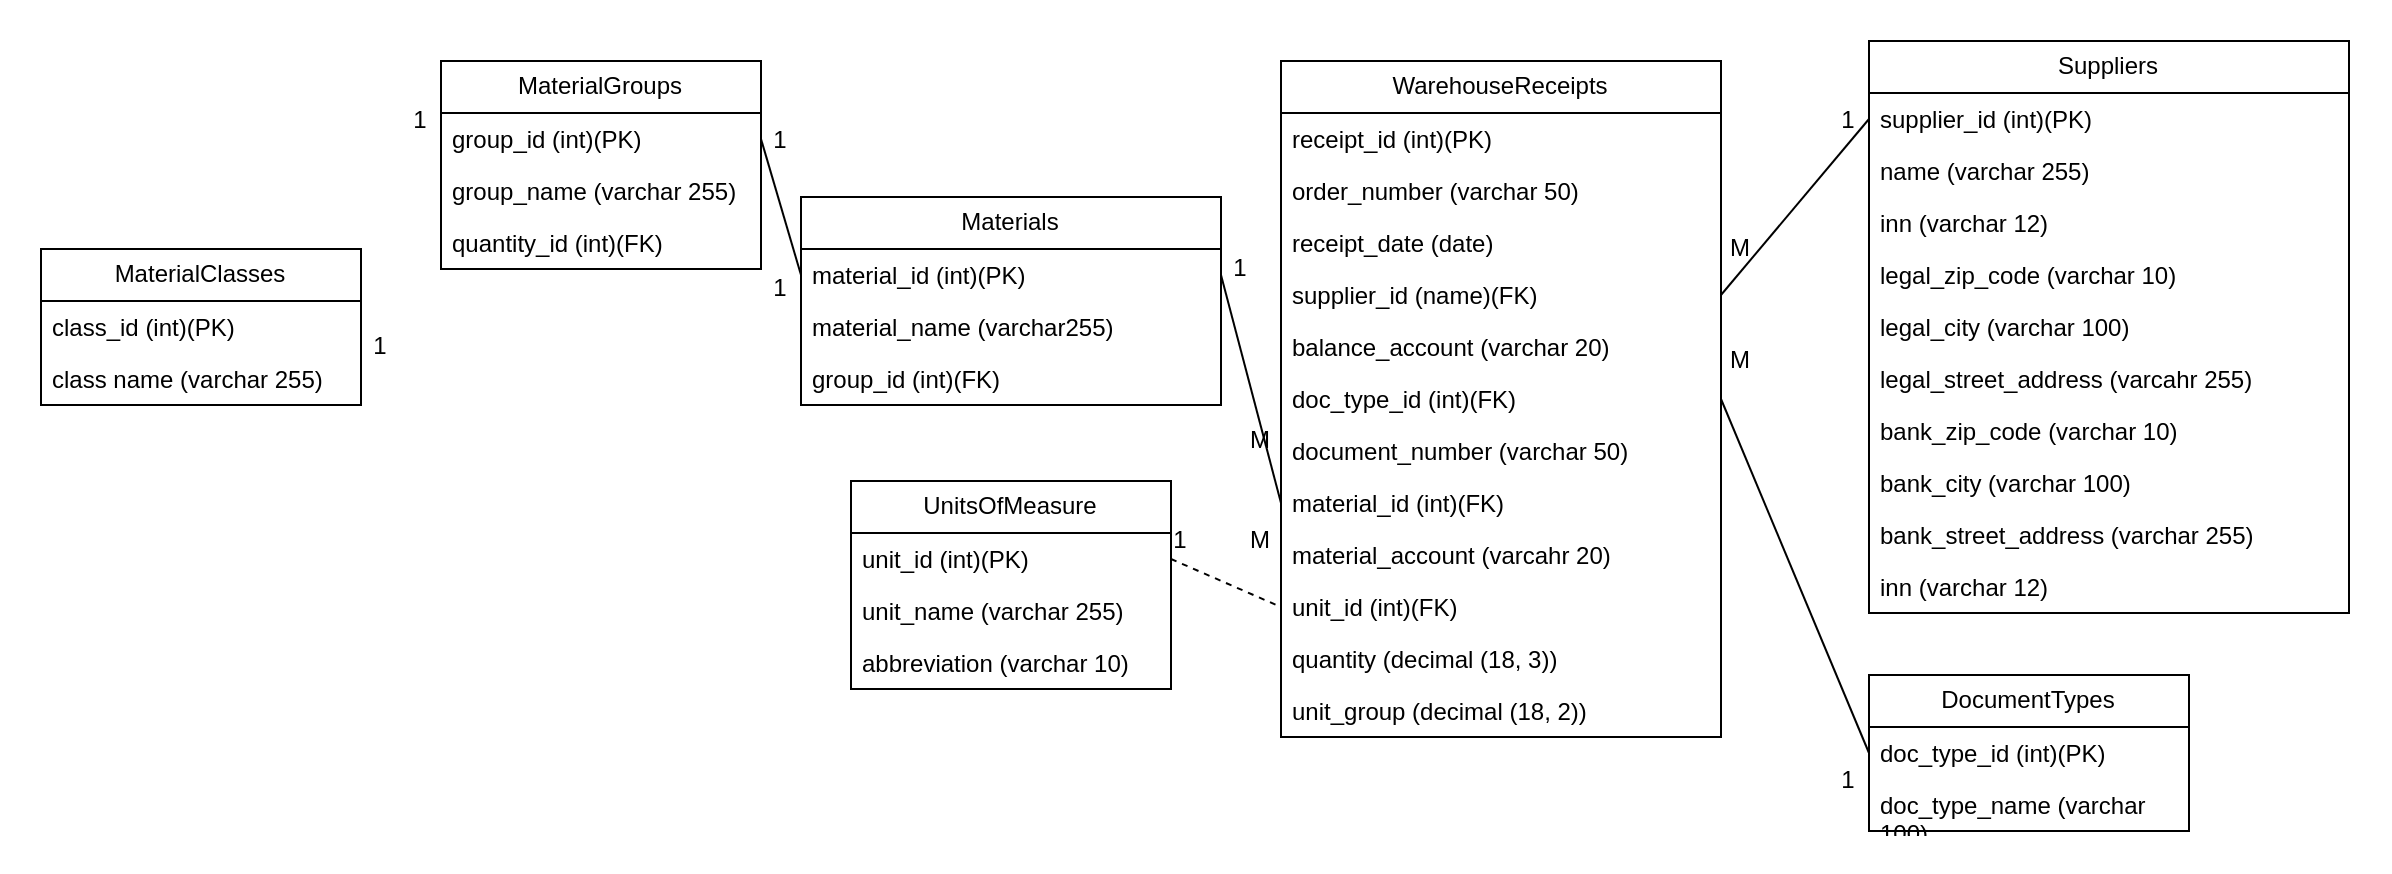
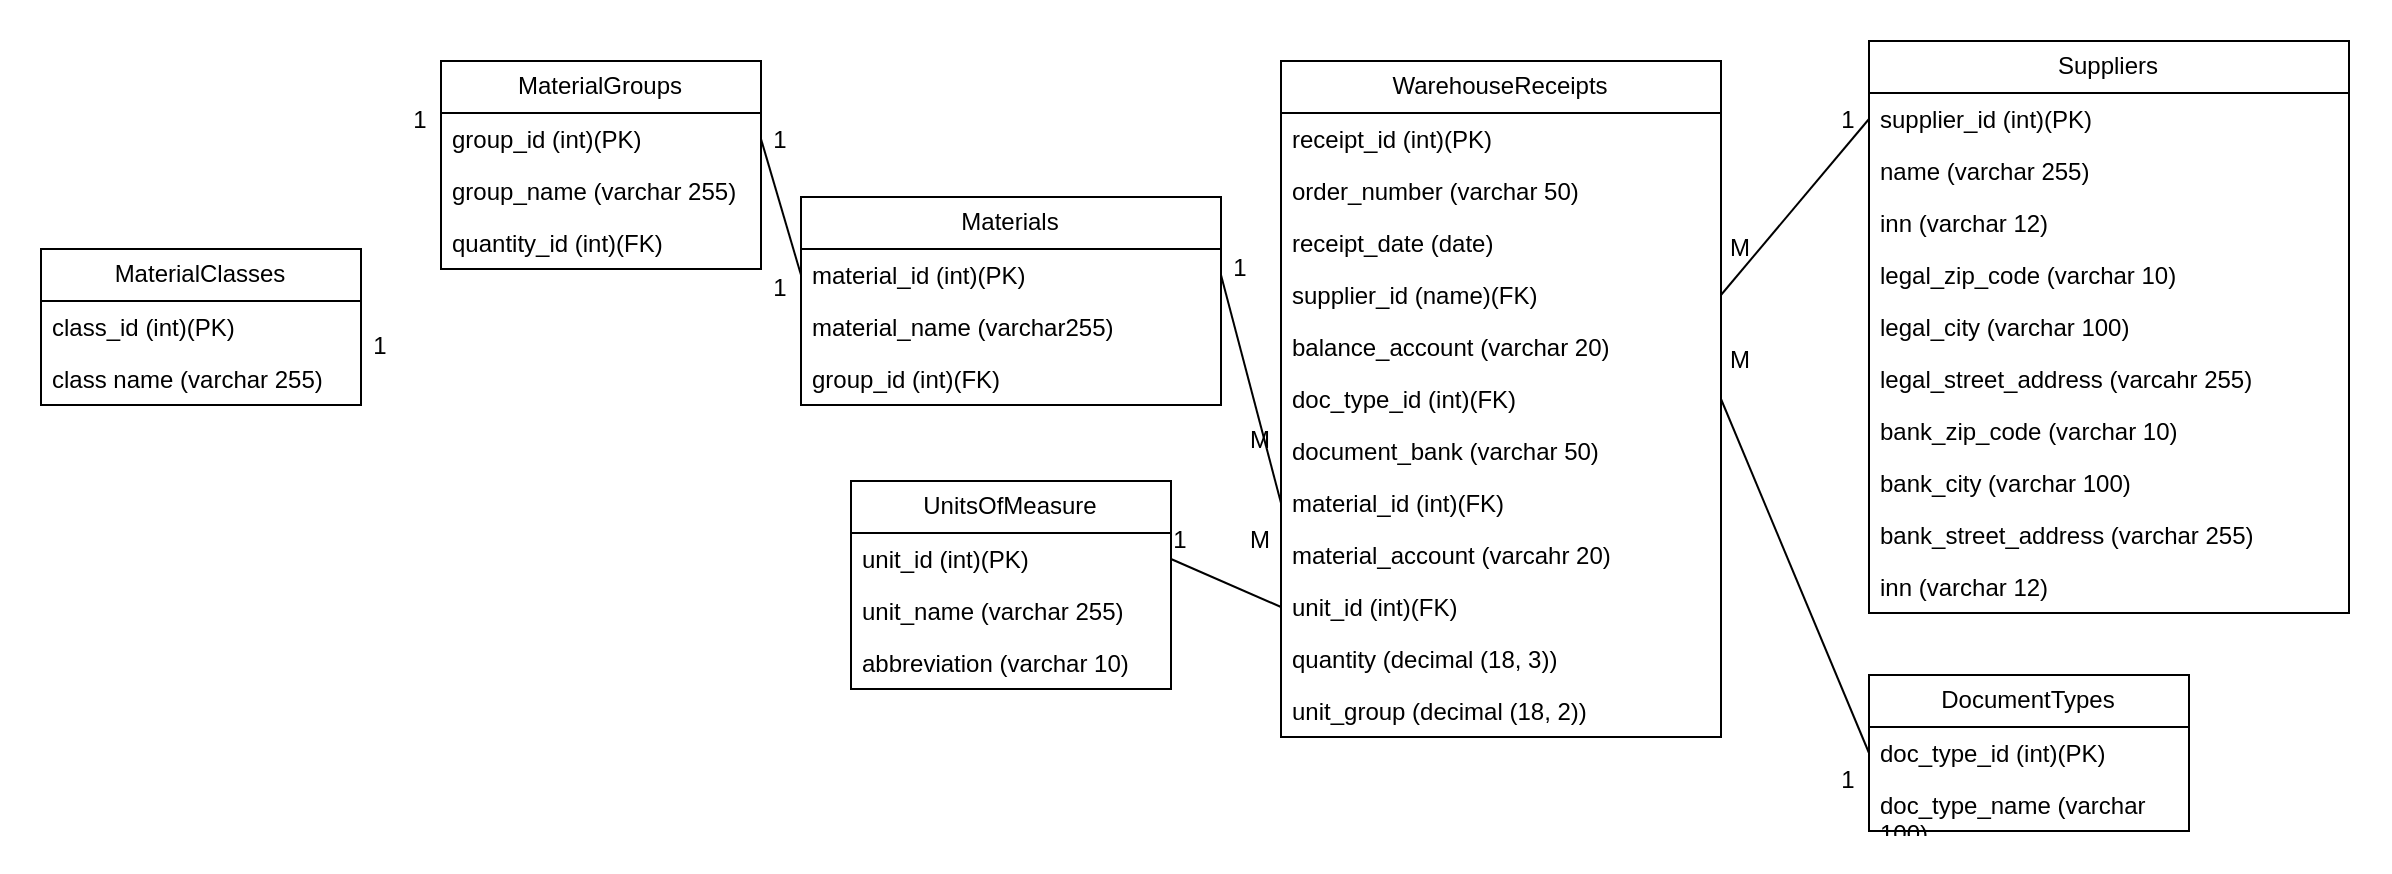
node "document_number (varchar 50)": label "document_number (varchar 50)" -> "document_bank (varchar 50)"
edge "unit_id (int)(PK)" -- "unit_id (int)(FK)": style dashed -> solid
